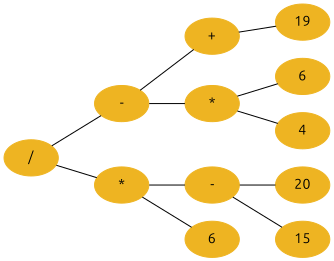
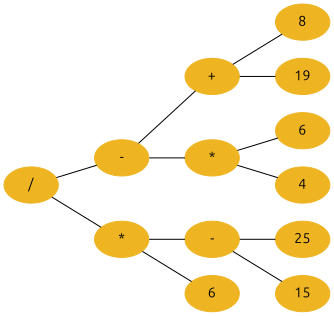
node "8": added
node "20": label "20" -> "25"
